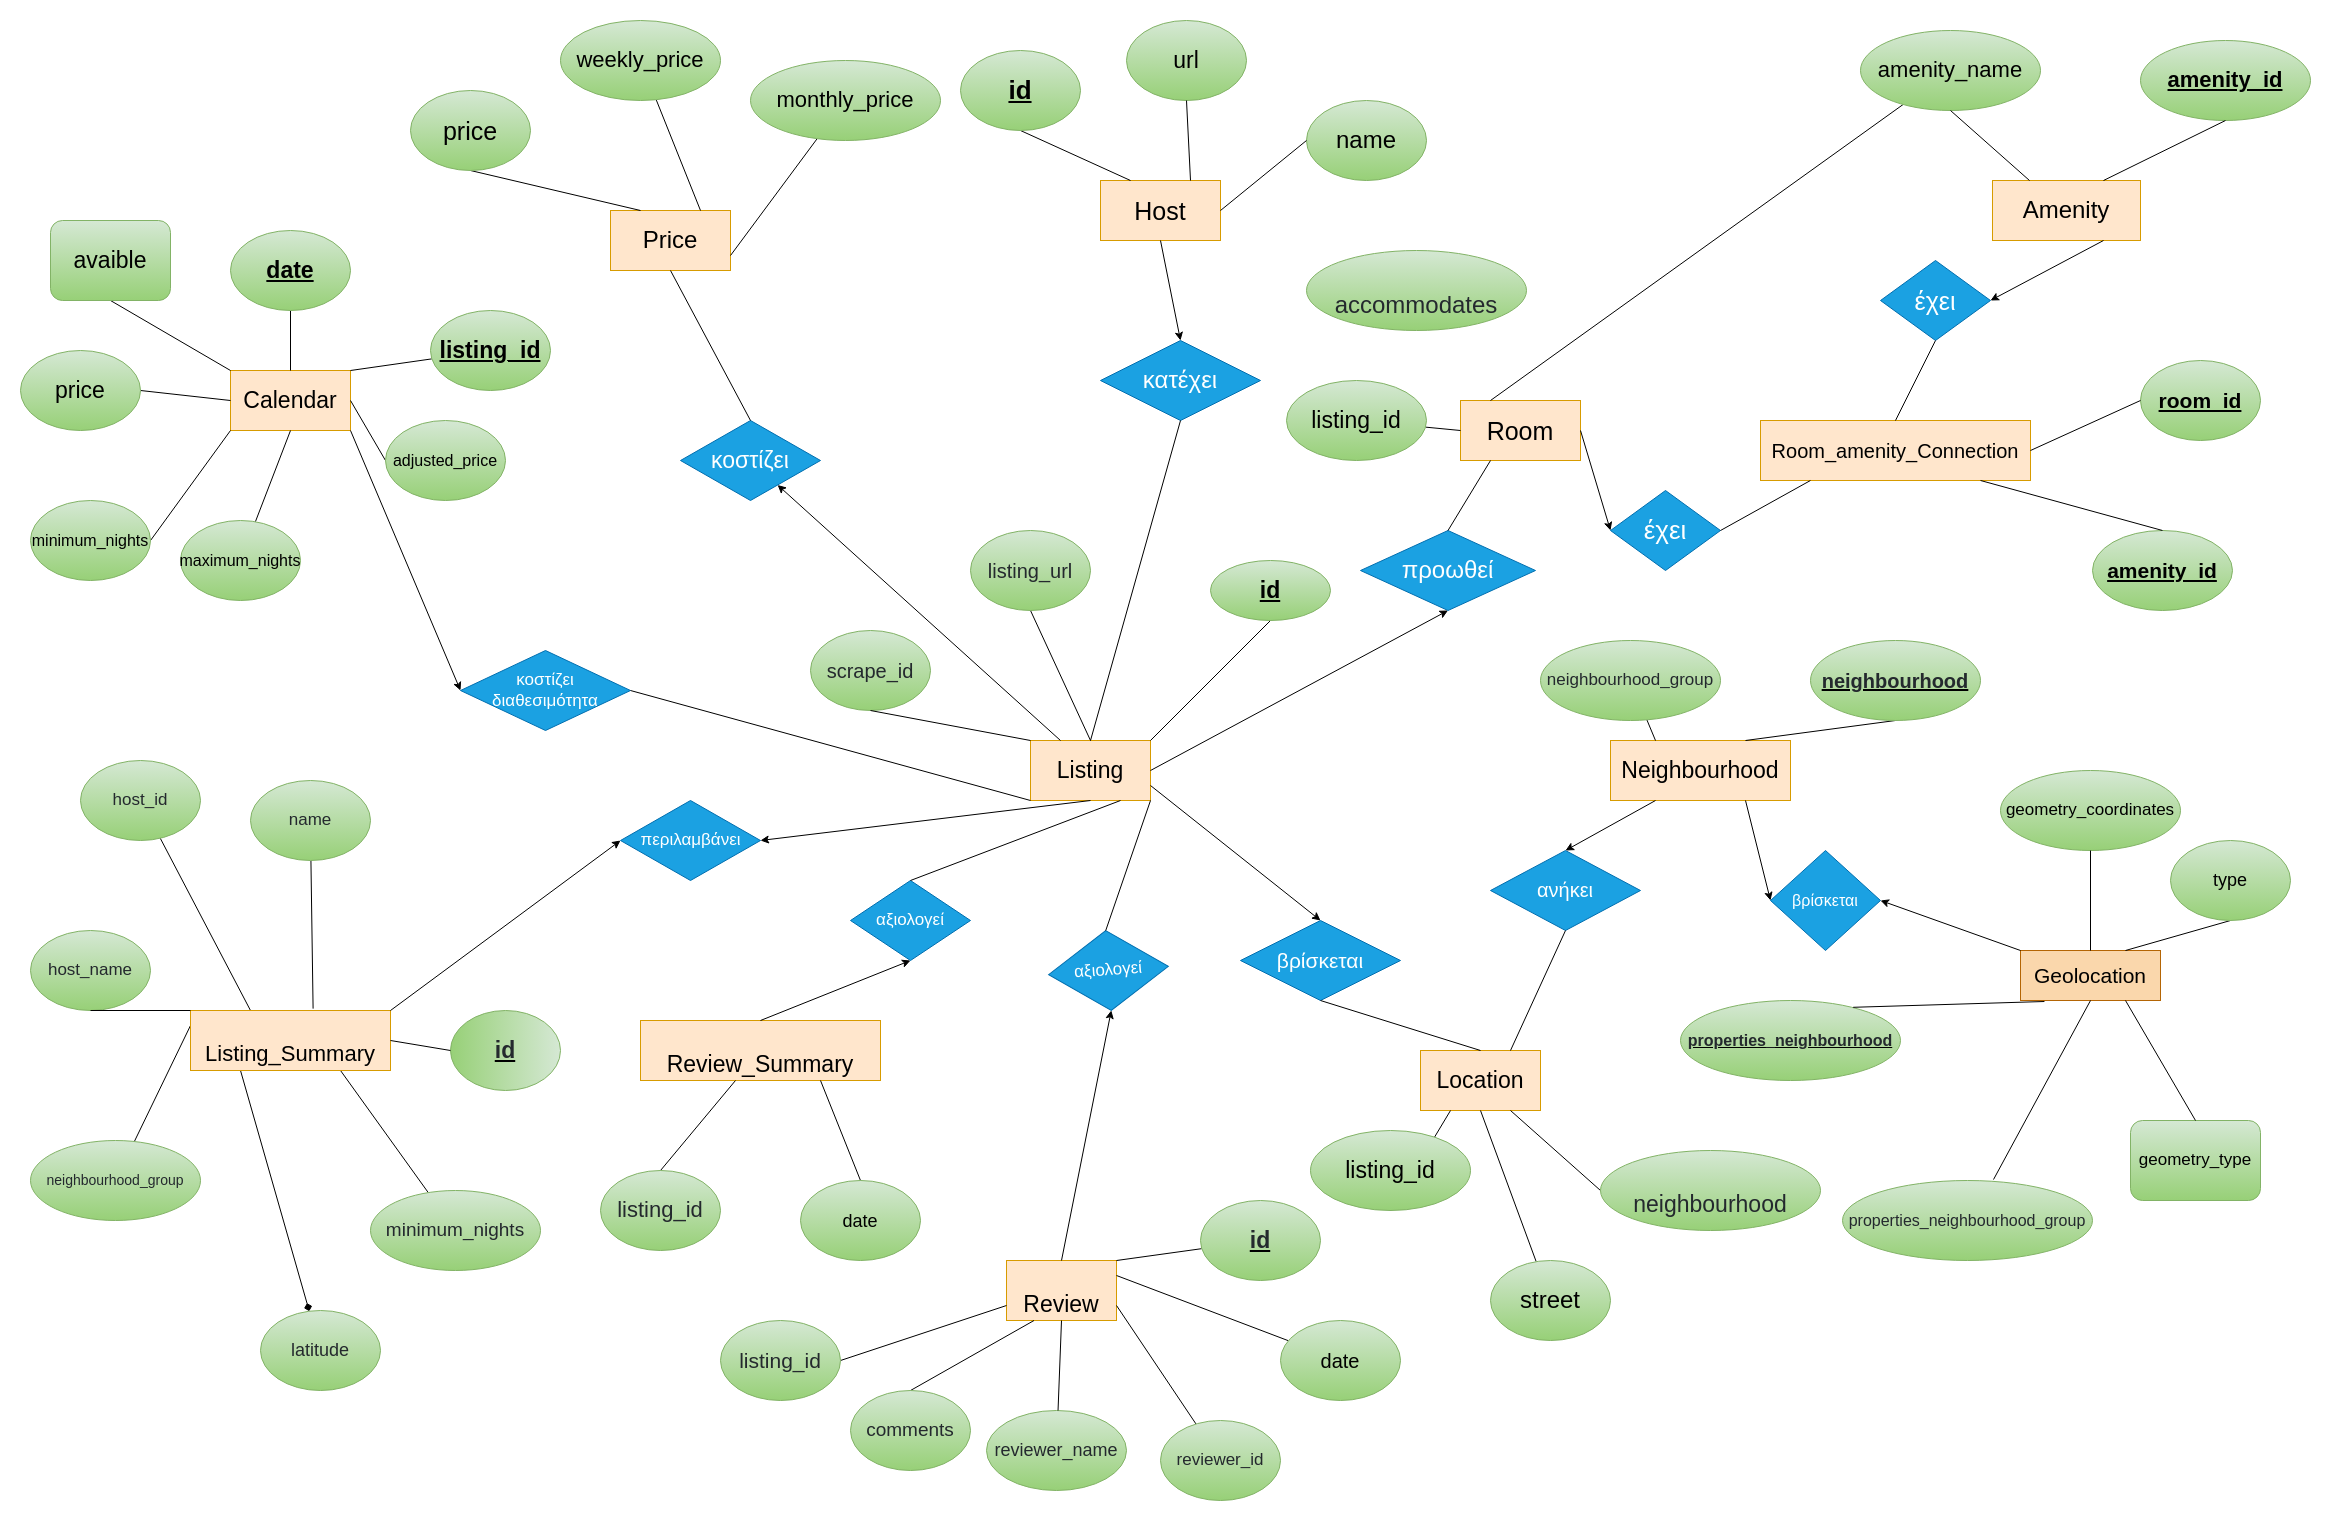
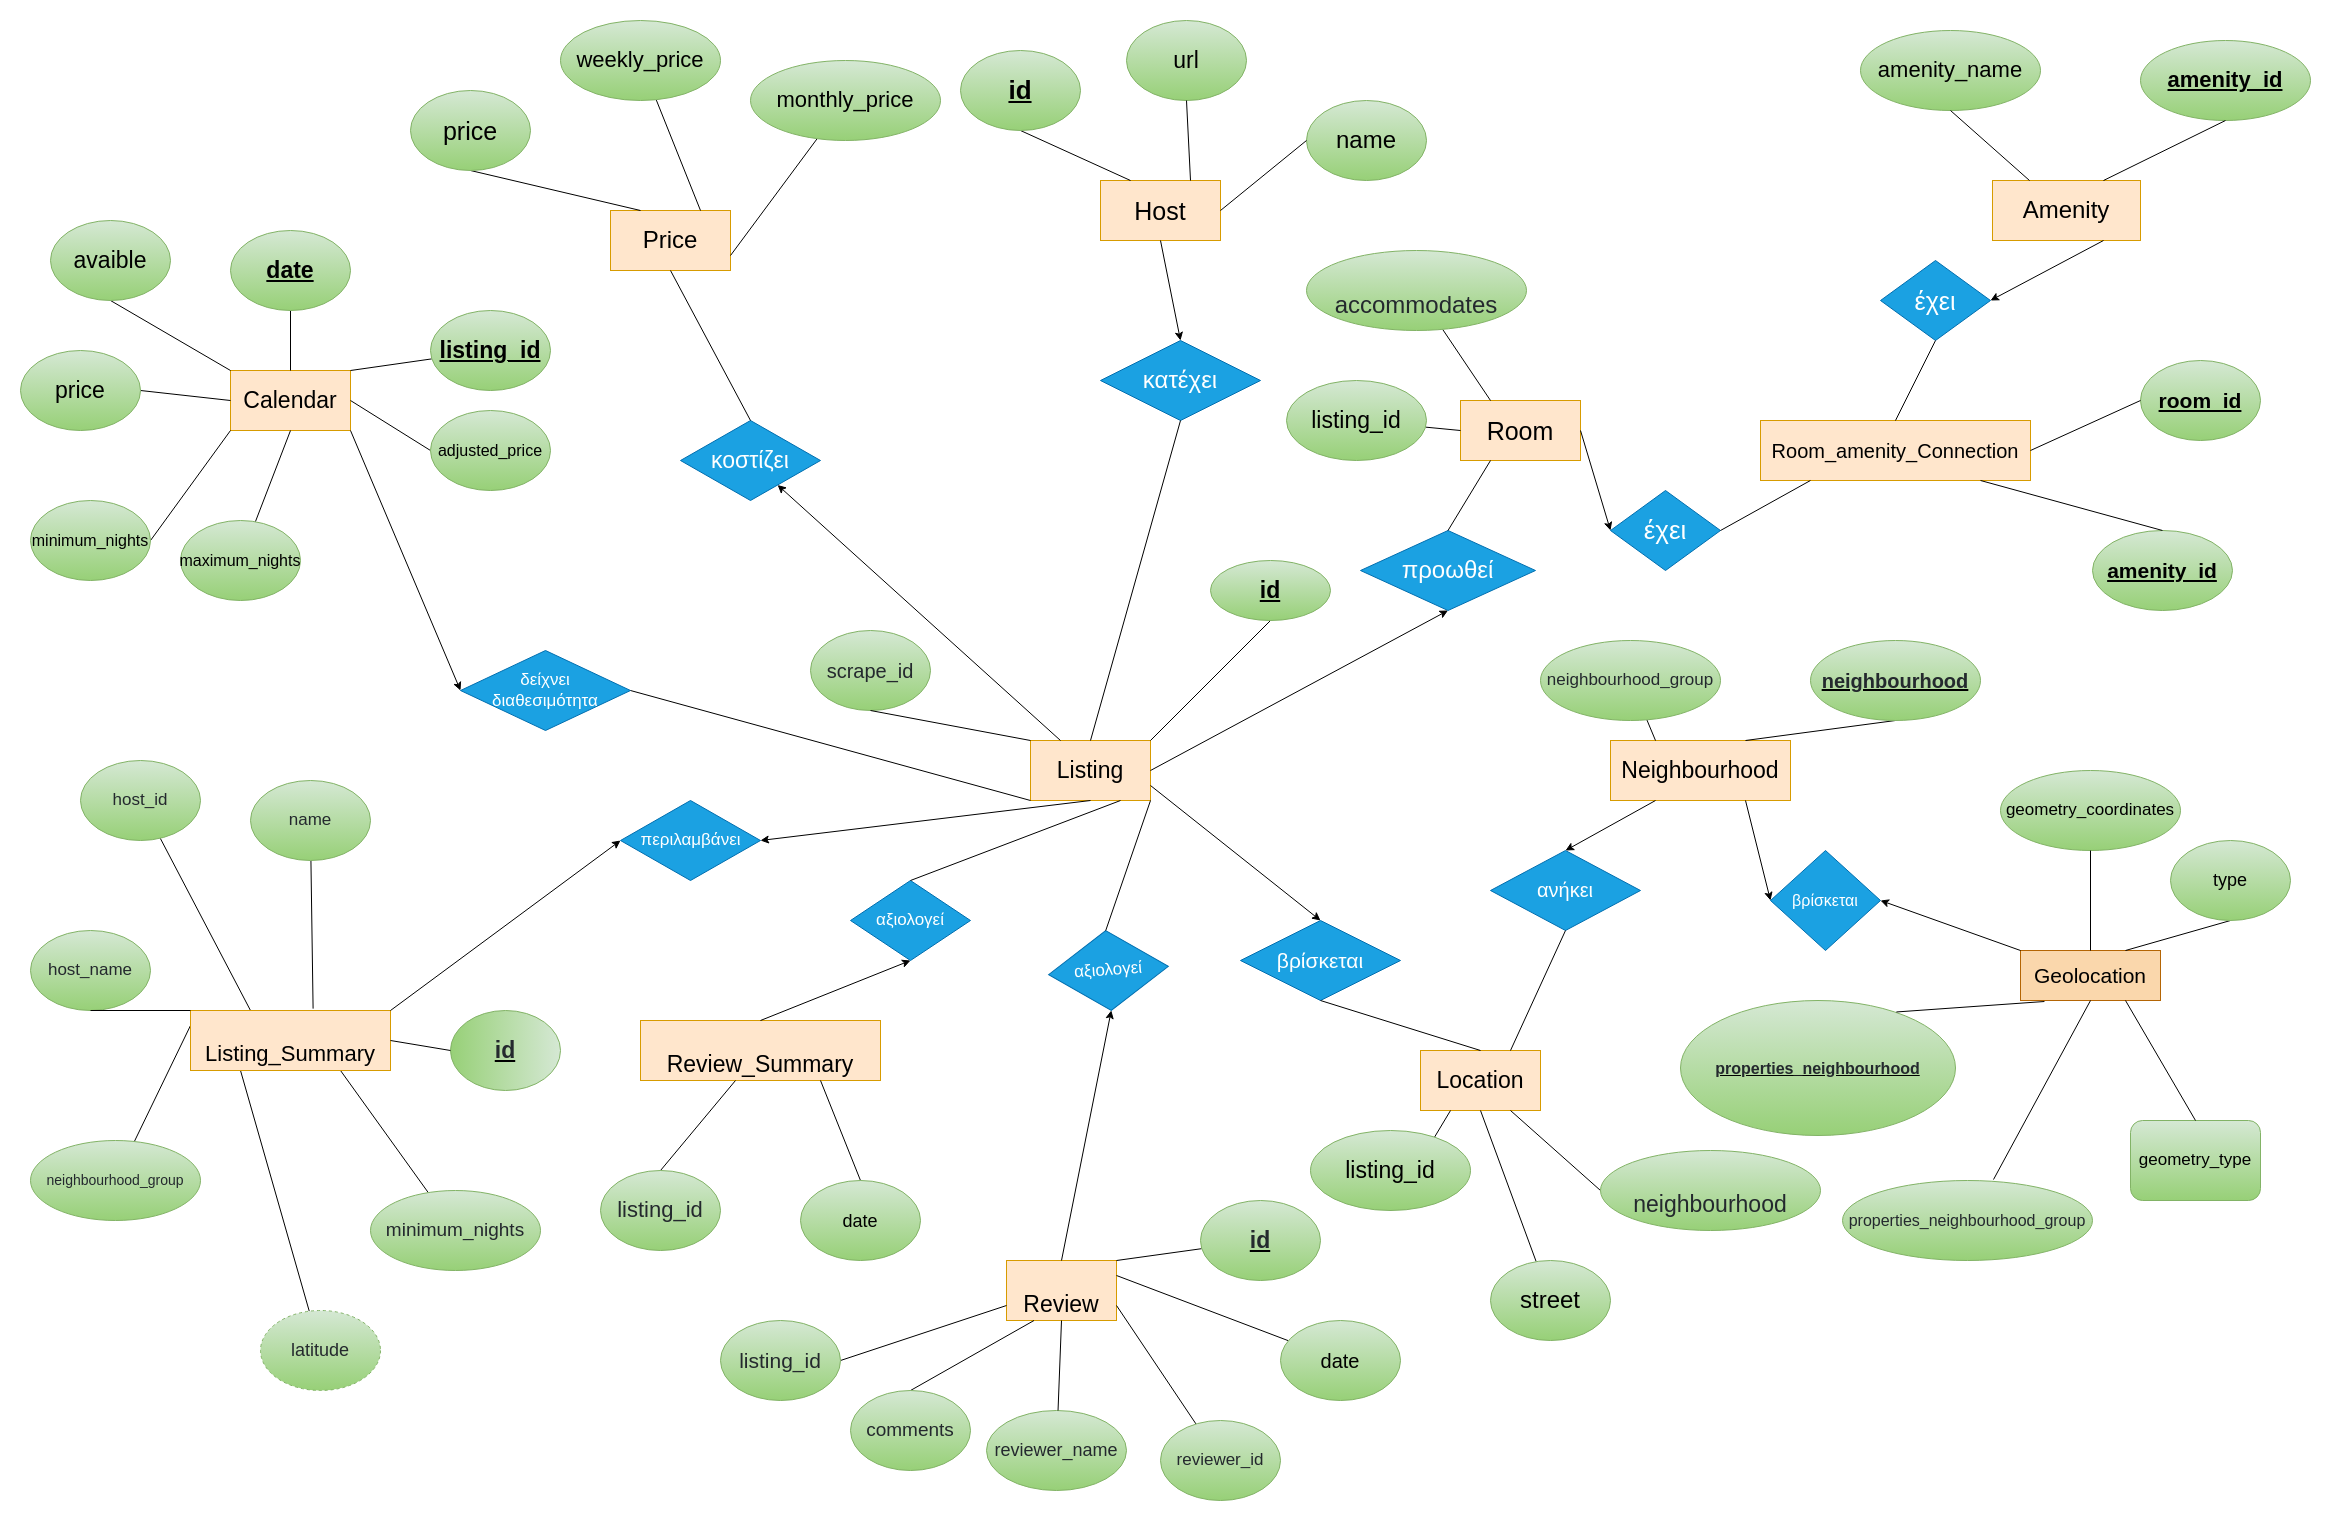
edge "amenity_name" -- "Room": now "accommodates" -- "Room"
node "avaible": shape rounded rectangle -> ellipse
node "adjusted_price": moved (446, 461) -> (491, 451)
node "listing_url": removed
edge "listing_url" -- "Listing": removed
node "κοστίζει διαθεσιμότητα": label "κοστίζει διαθεσιμότητα" -> "δείχνει διαθεσιμότητα"
node "properties_neighbourhood": size 220x80 -> 275x135
edge "Listing_Summary" -> "latitude": arrowhead diamond -> none
node "latitude": style solid -> dashed
